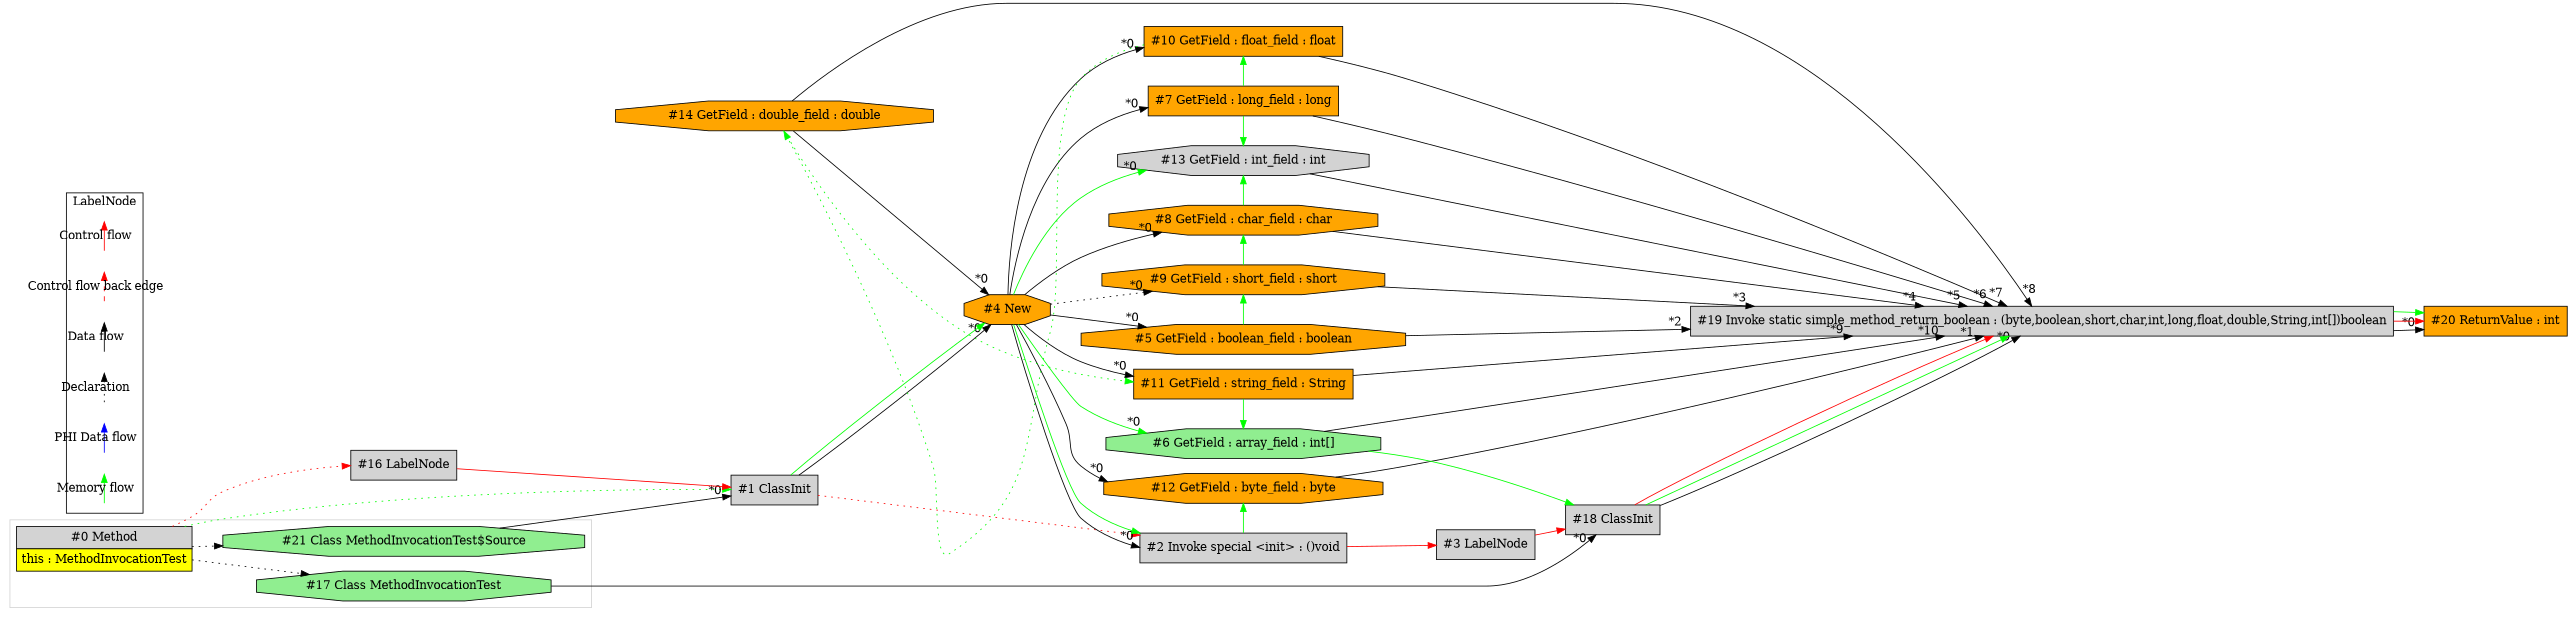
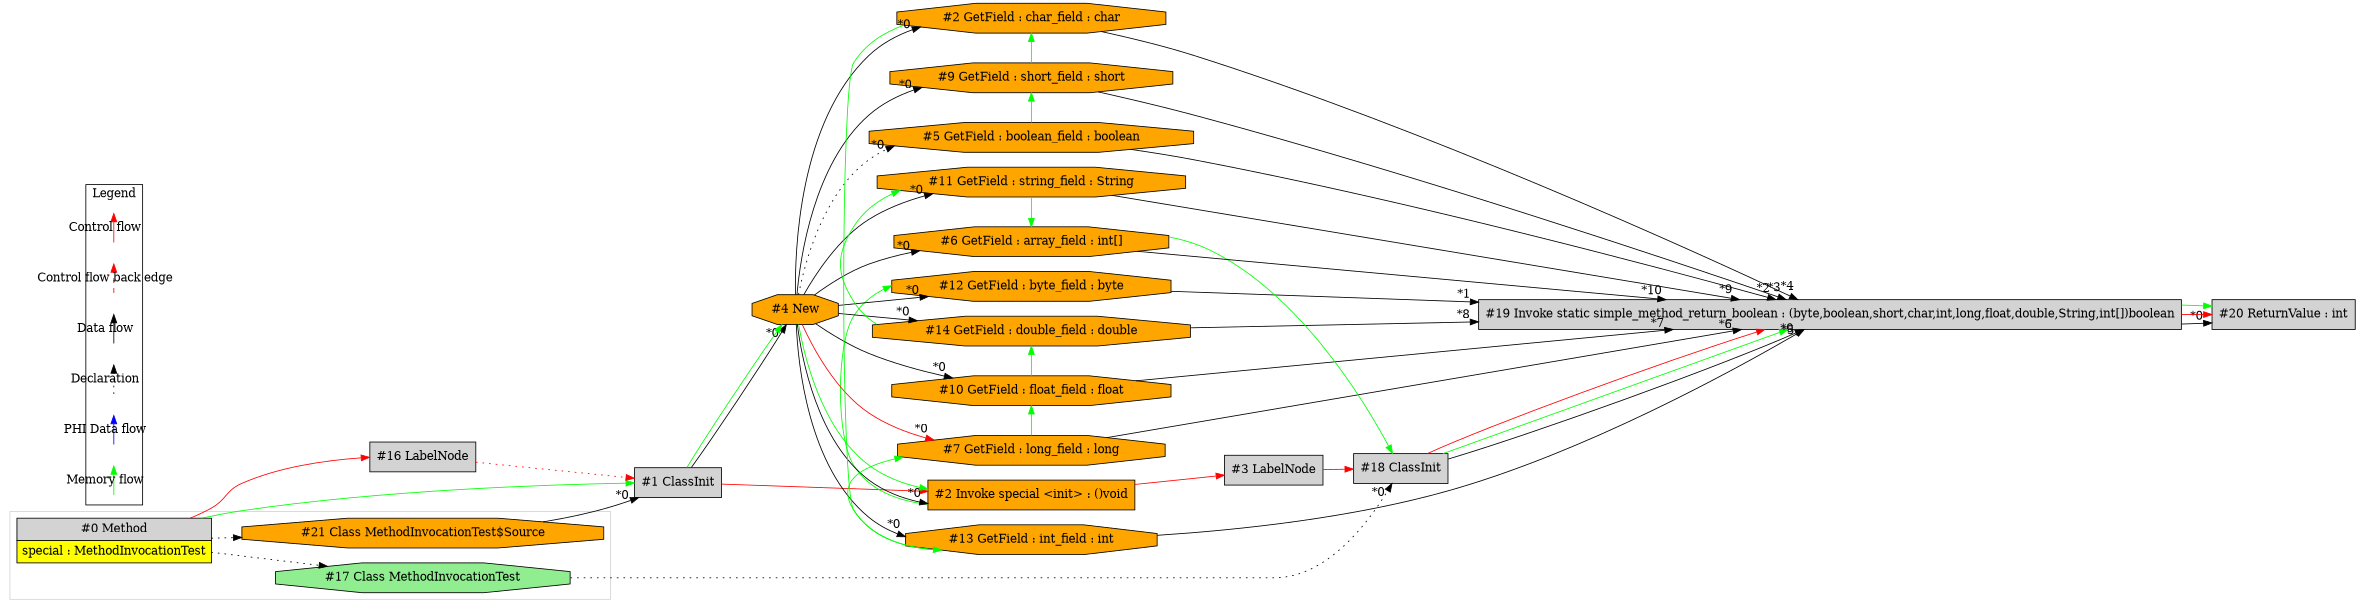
node "#10 GetField : float_field : float": shape box -> octagon
node "#7 GetField : long_field : long": shape box -> octagon
edge "#7 GetField : long_field : long" -> "#13 GetField : int_field : int": reversed
node "#13 GetField : int_field : int": fillcolor lightgrey -> orange
edge "#4 New" -> "#7 GetField : long_field : long": color black -> red
cluster "LabelNode": label "LabelNode" -> "Legend"
edge "#14 GetField : double_field : double" -> "#4 New": reversed
edge "#4 New" -> "#13 GetField : int_field : int": color green -> black
node "#8 GetField : char_field : char": label "#8 GetField : char_field : char" -> "#2 GetField : char_field : char"
edge "#4 New" -> "#9 GetField : short_field : short": style dotted -> solid
edge "#14 GetField : double_field : double" -> "#11 GetField : string_field : String": style dotted -> solid
edge "#4 New" -> "#5 GetField : boolean_field : boolean": style solid -> dotted
node "#20 ReturnValue : int": fillcolor orange -> lightgrey
node "#11 GetField : string_field : String": shape box -> octagon
edge "#4 New" -> "#6 GetField : array_field : int[]": color green -> black
node "#6 GetField : array_field : int[]": fillcolor lightgreen -> orange
edge "#16 LabelNode" -> "#1 ClassInit": style solid -> dotted
edge "#0 Method" -> "#16 LabelNode": style dotted -> solid
edge "#0 Method" -> "#1 ClassInit": style dotted -> solid
edge "#10 GetField : float_field : float" -> "#14 GetField : double_field : double": style dotted -> solid
edge "#1 ClassInit" -> "#2 Invoke special <init> : ()void": style dotted -> solid
node "#21 Class MethodInvocationTest$Source": fillcolor lightgreen -> orange
node "#2 Invoke special <init> : ()void": fillcolor lightgrey -> orange
node "#0 Method": text "this : MethodInvocationTest" -> "special : MethodInvocationTest"
edge "#17 Class MethodInvocationTest" -> "#18 ClassInit": style solid -> dotted
